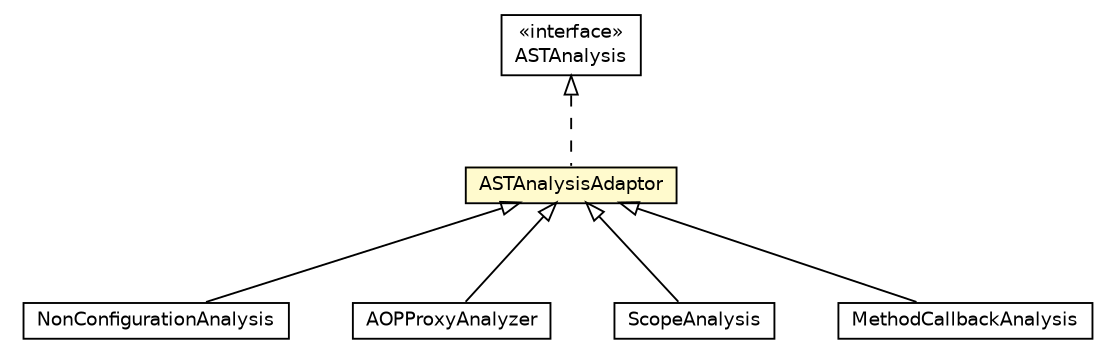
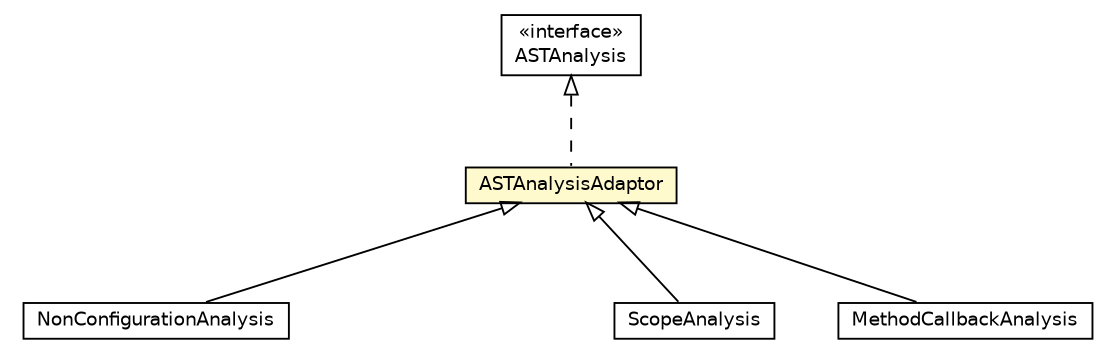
node "AOPProxyAnalyzer": removed
